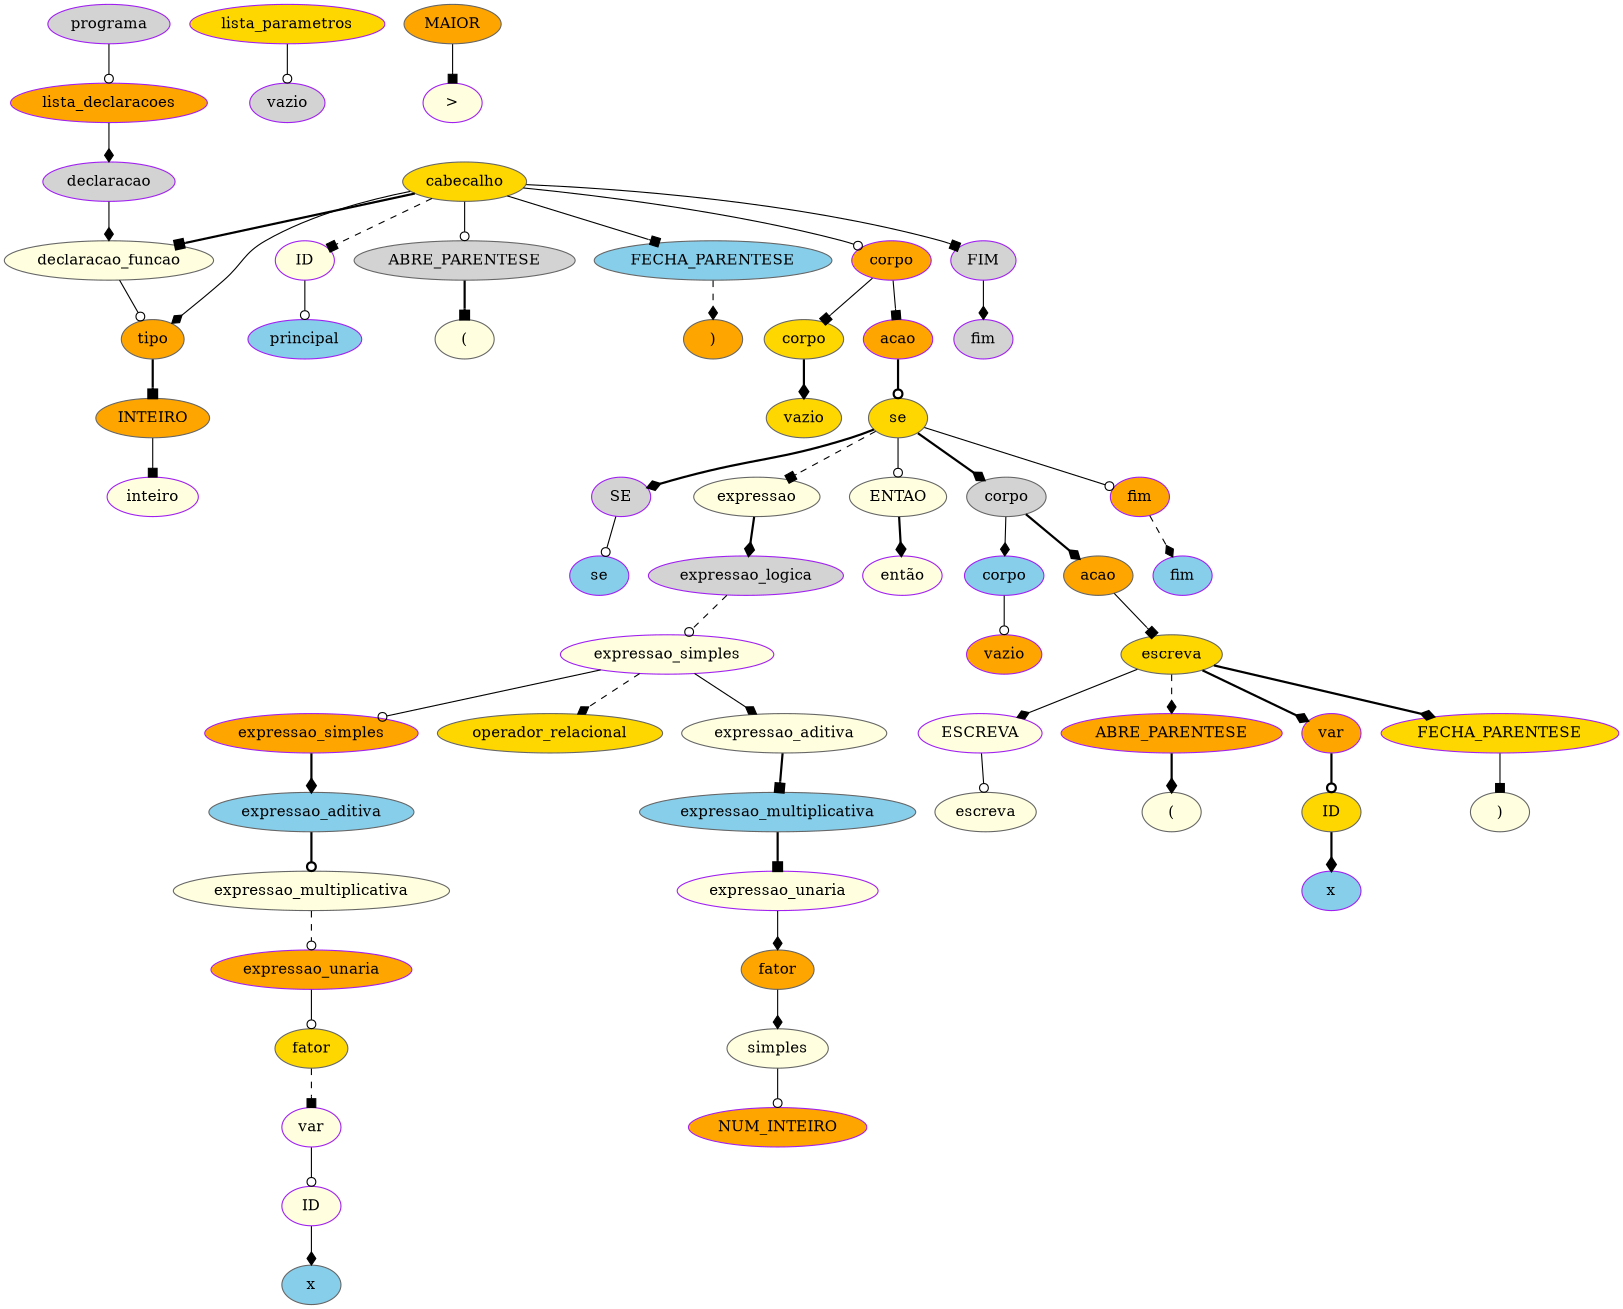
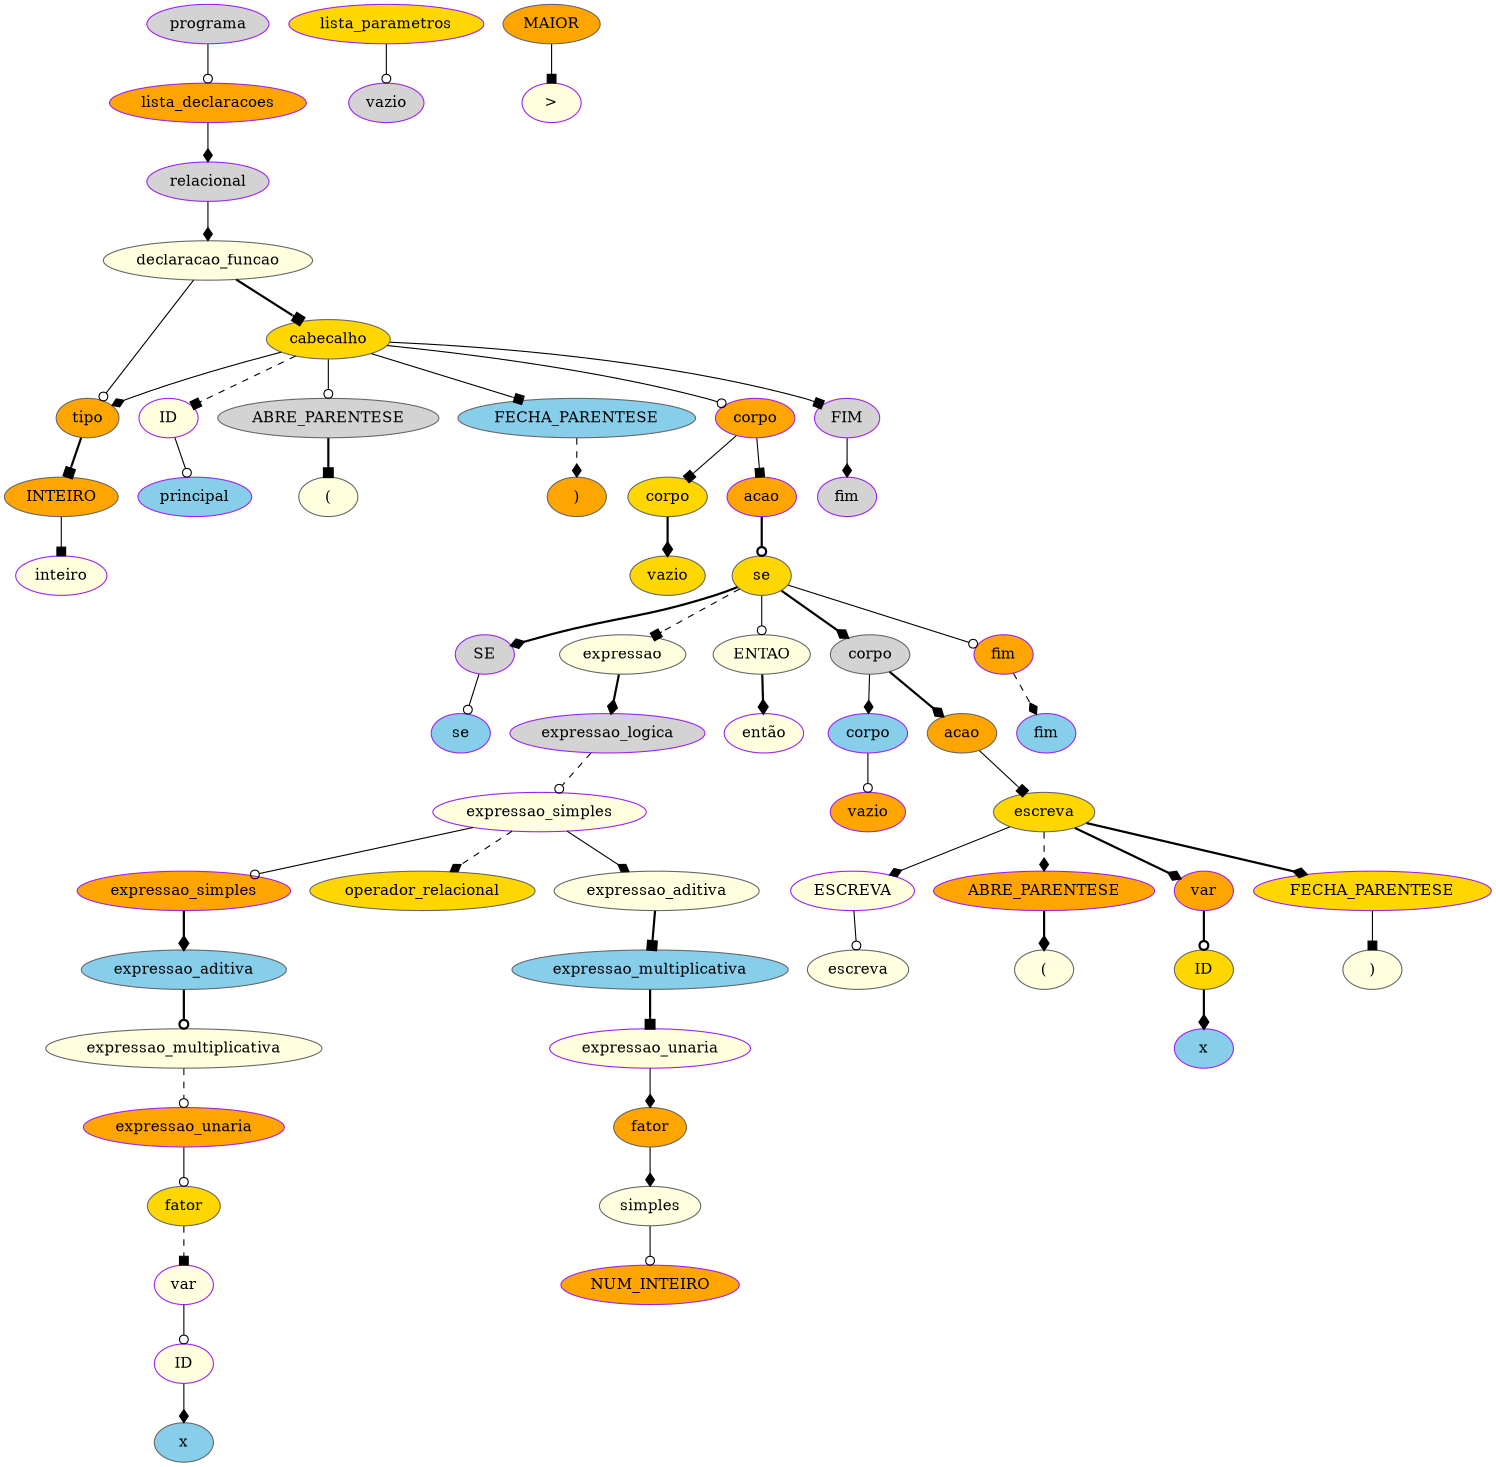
node "declaracao": label "declaracao" -> "relacional"
edge "cabecalho" -> "declaracao_funcao": reversed
